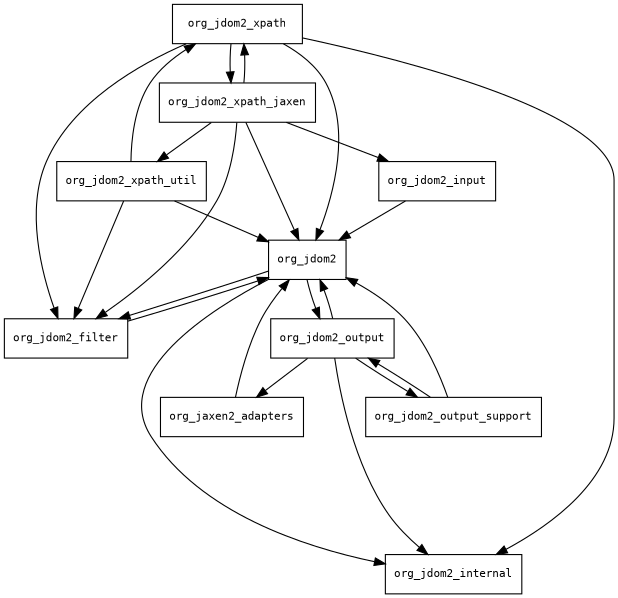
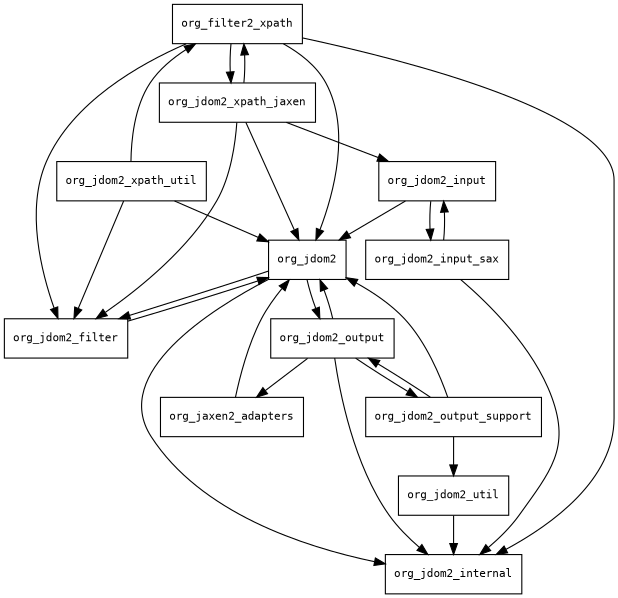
node "org_jdom2_xpath": label "org_jdom2_xpath" -> "org_filter2_xpath"
edge "org_jdom2_xpath_jaxen" -> "org_jdom2_xpath_util": removed
node "org_jdom2_input_sax": added
node "org_jdom2_util": added
